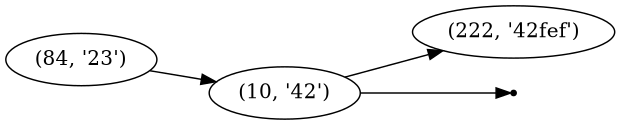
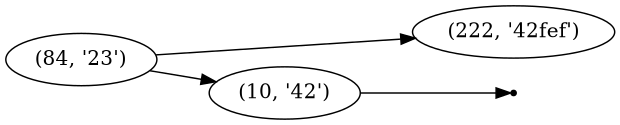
edge "(10, '42')" -> "(222, '42fef')": now "(84, '23')" -> "(222, '42fef')"
